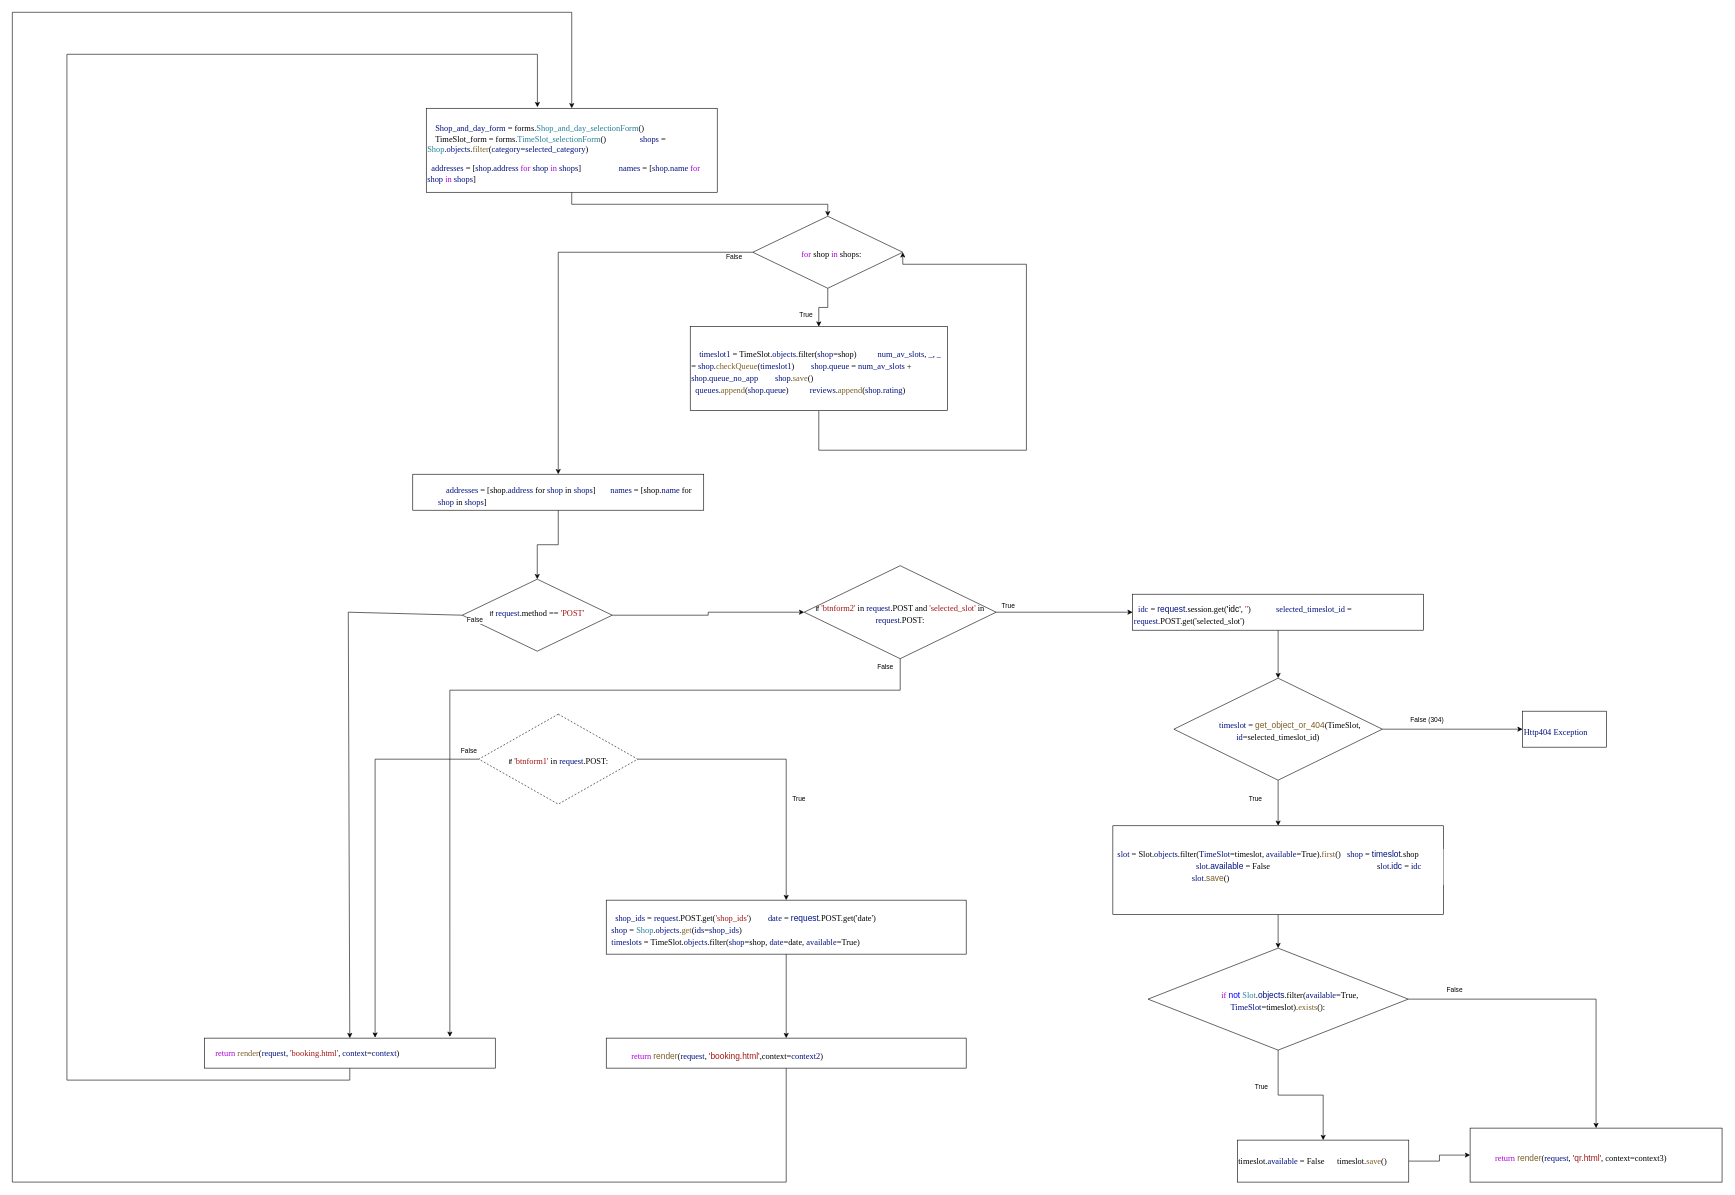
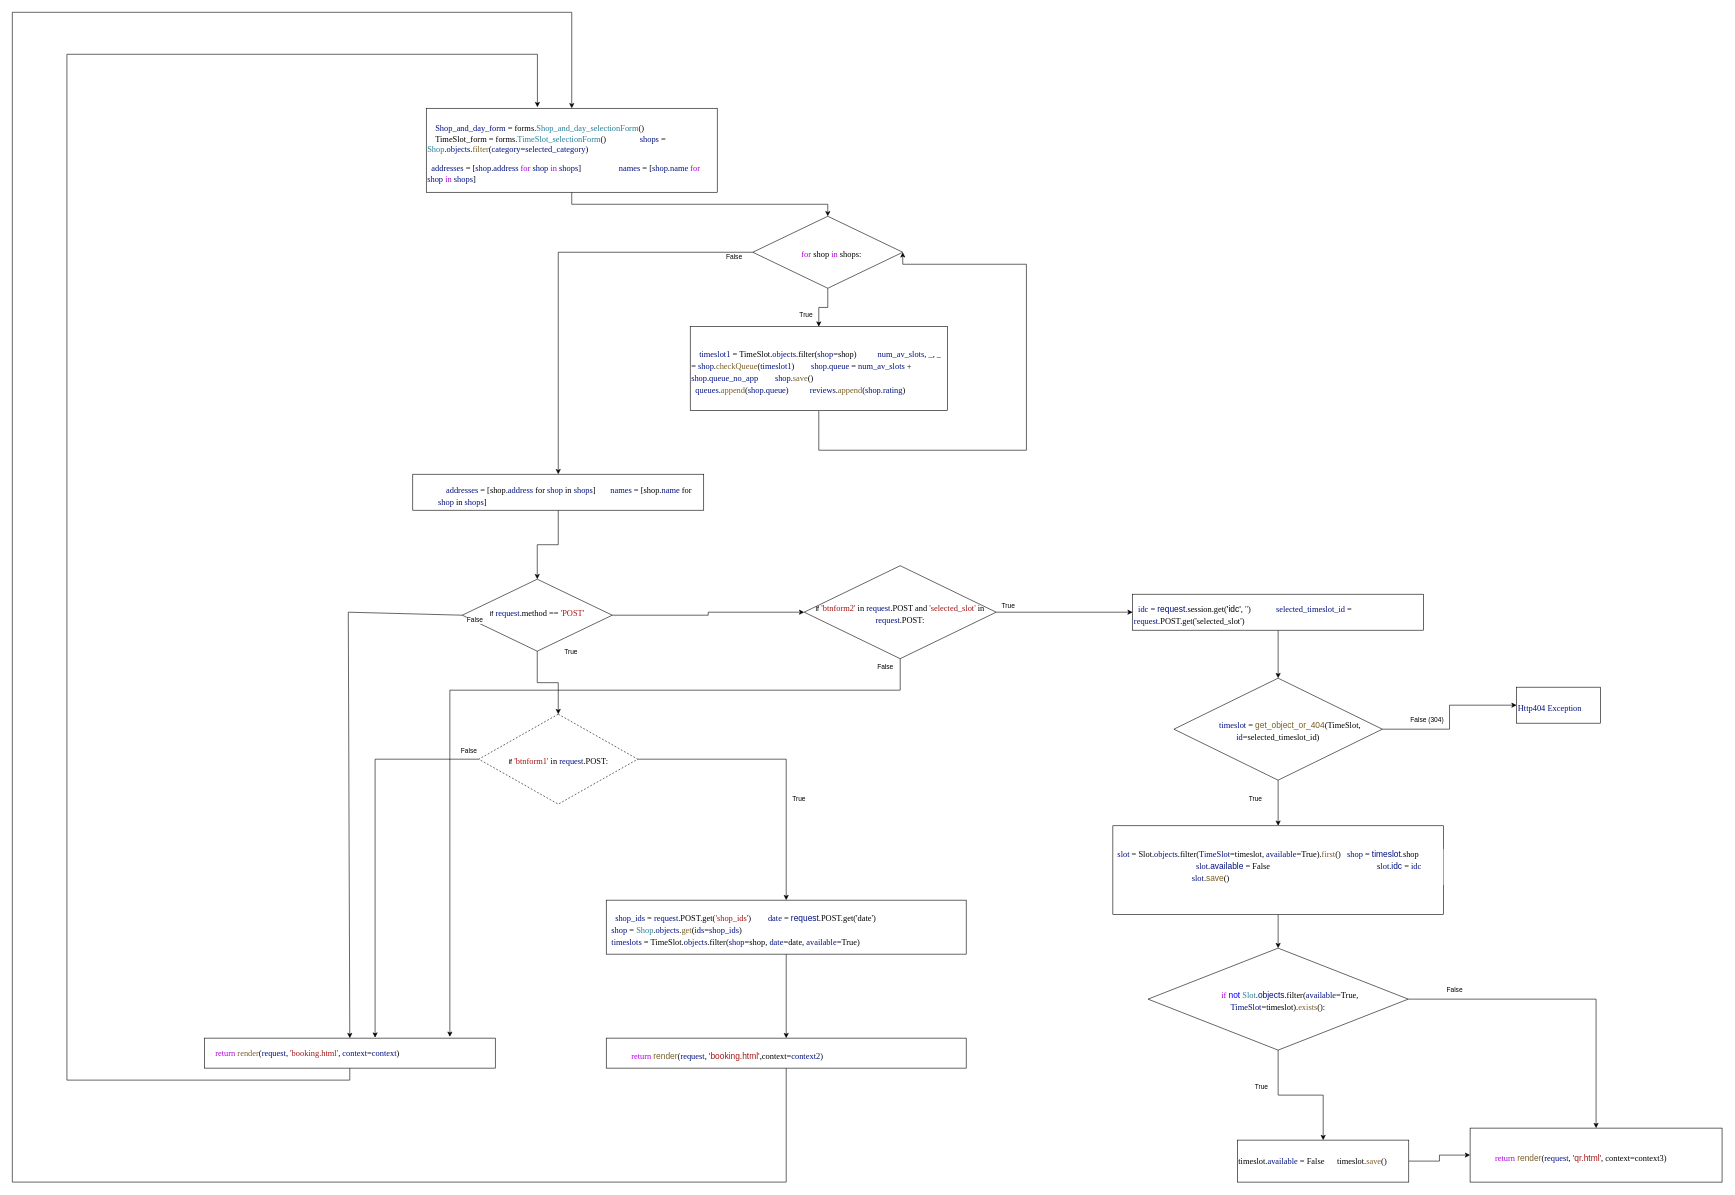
edge "if request.method == 'POST'" -> "if 'btnform1' in request.POST:": added, label "True"
node "Http404 Exception": moved (1565, 729) -> (1559, 705)
